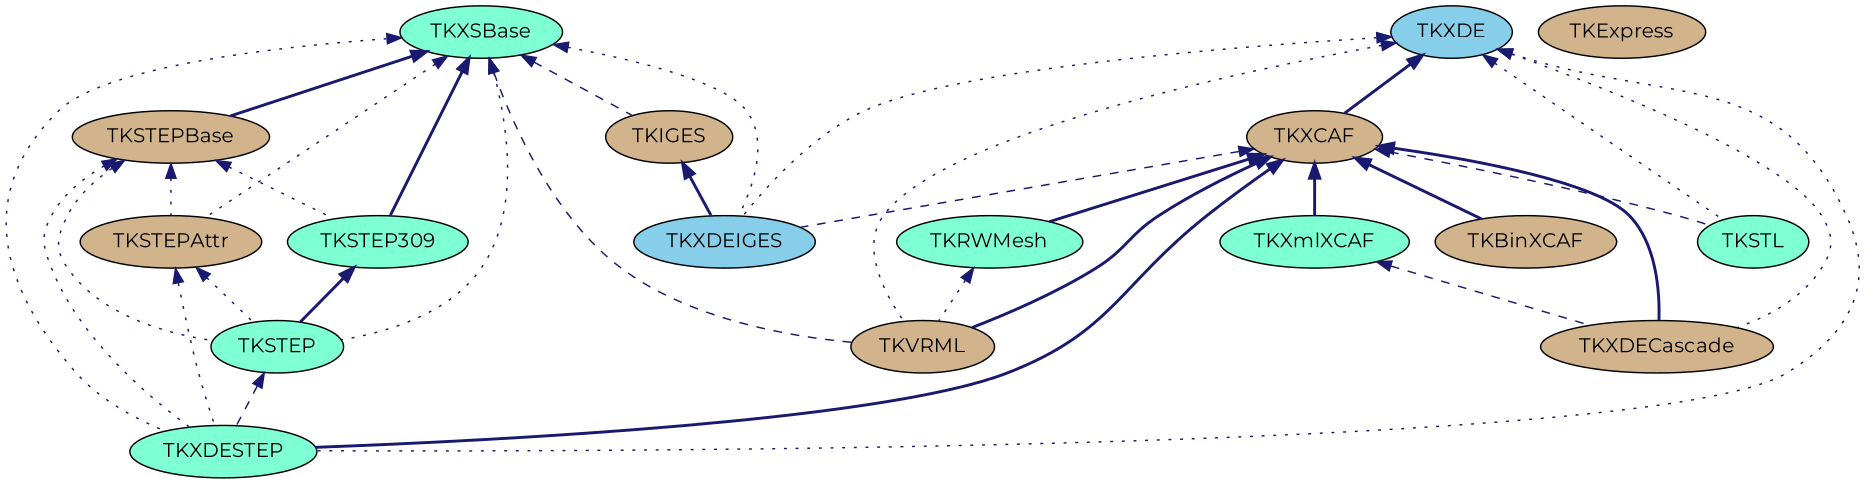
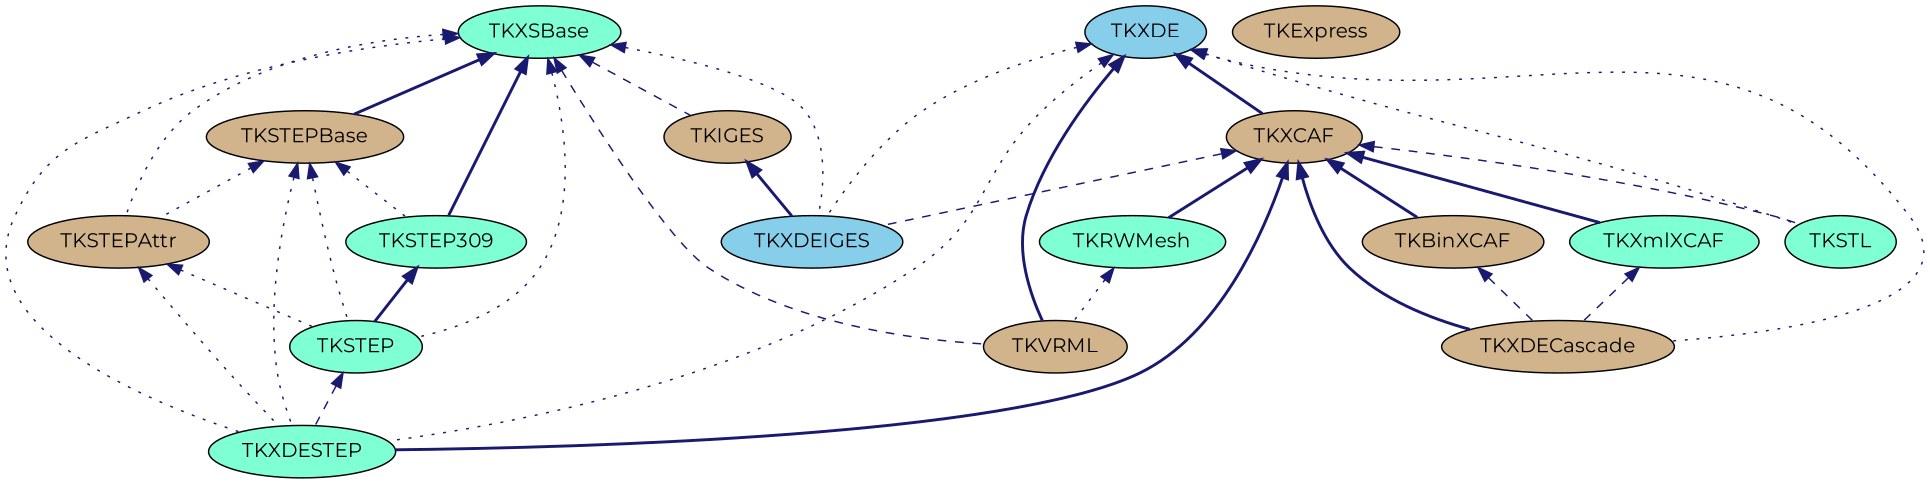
edge "TKVRML" -> "TKXDE": style dotted -> bold
edge "TKVRML" -> "TKXCAF": removed
edge "TKXDECascade" -> "TKBinXCAF": added
